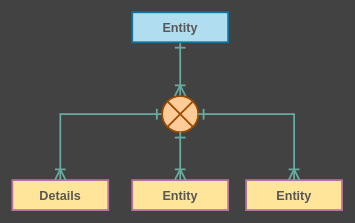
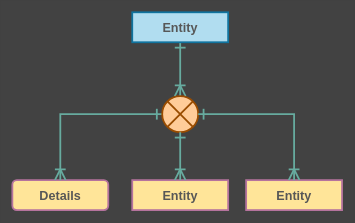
node "Details": shape rectangle -> rounded rectangle
